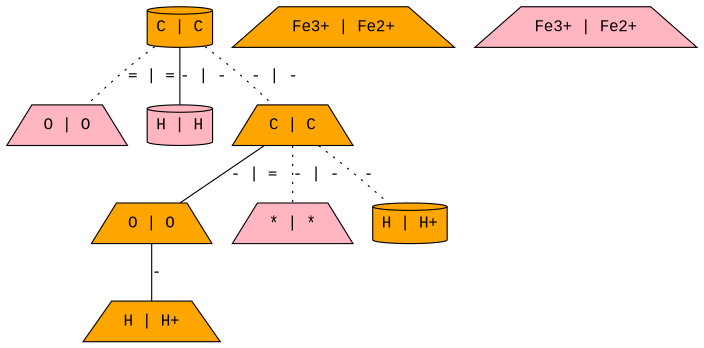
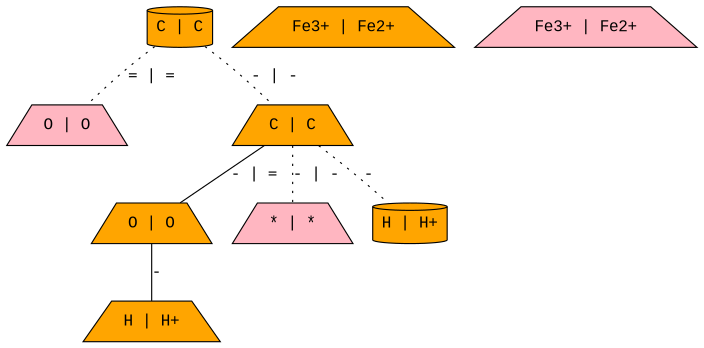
node "H | H": removed
